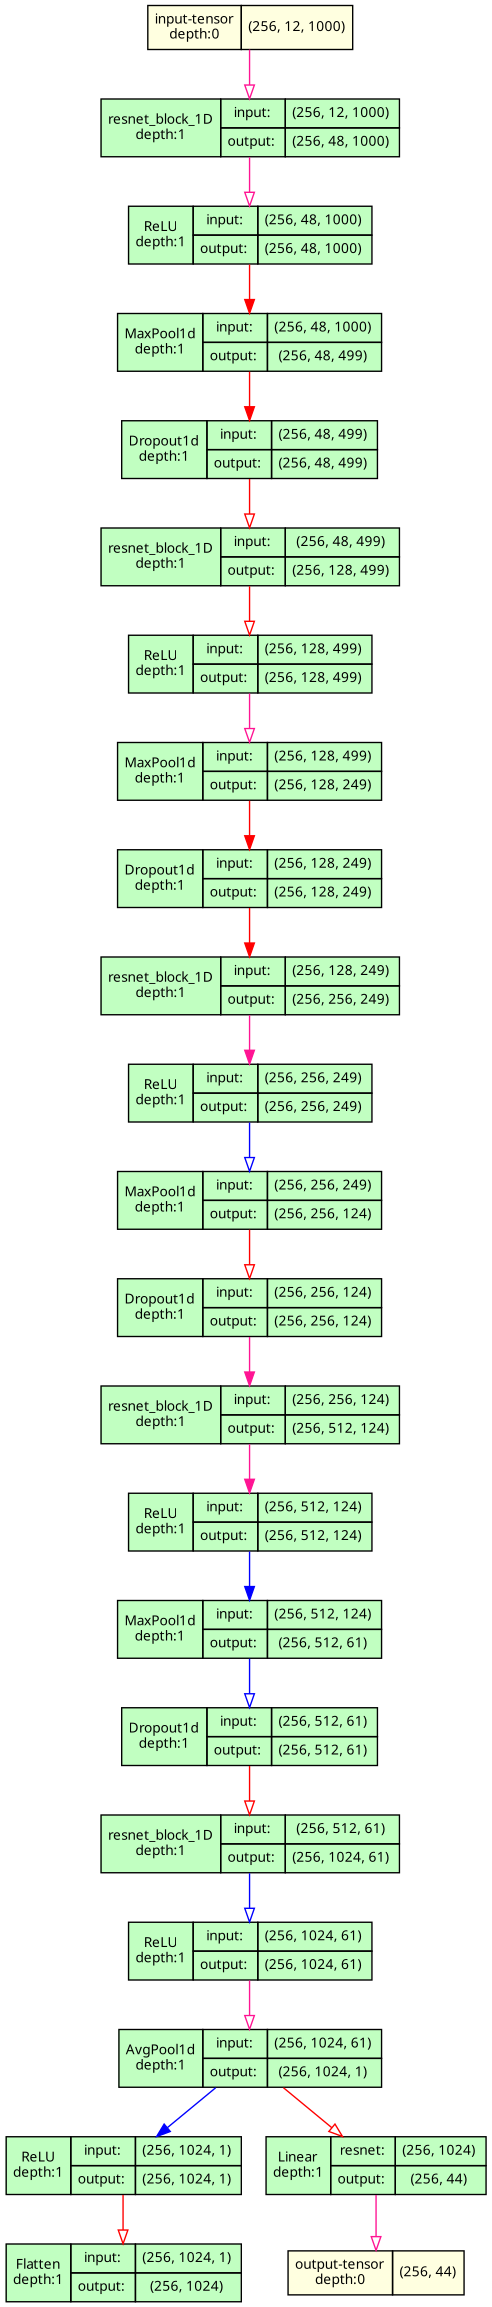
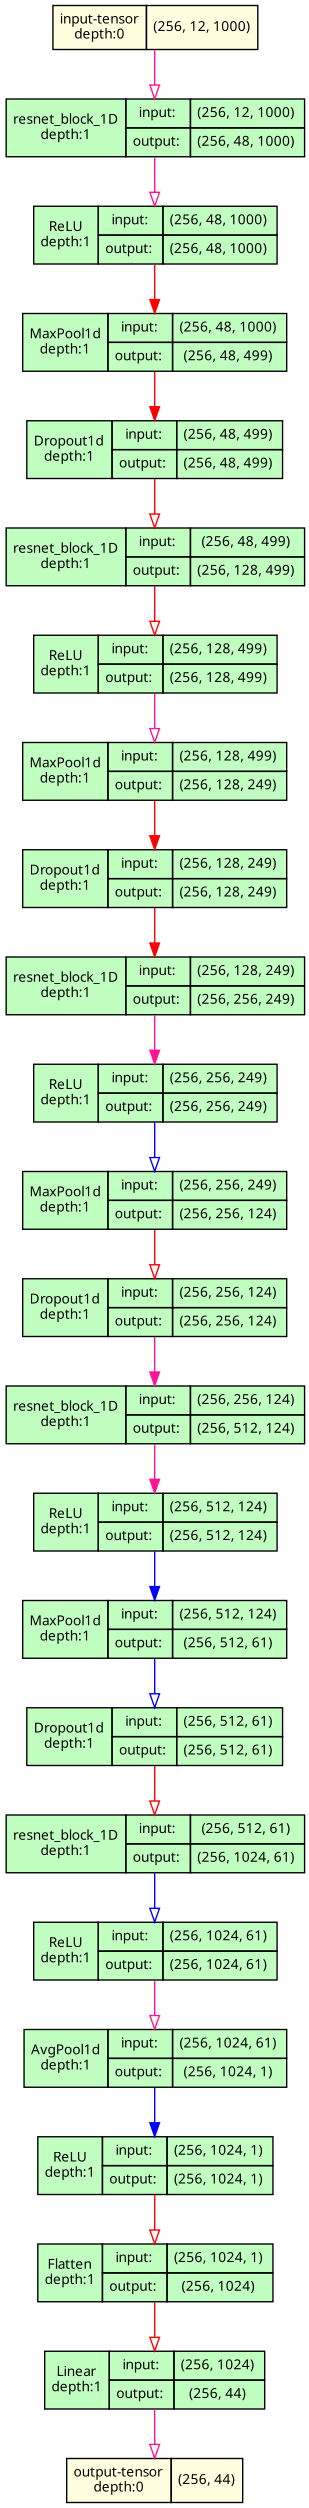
edge "AvgPool1d" -> "Linear": now "Flatten" -> "Linear"
node "Linear": text "resnet:" -> "input:"
